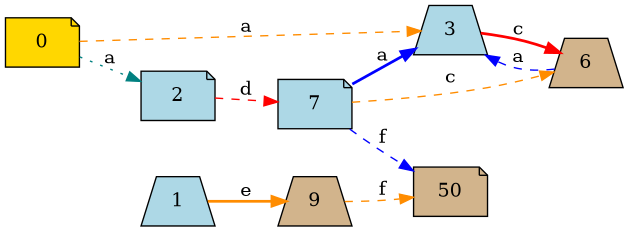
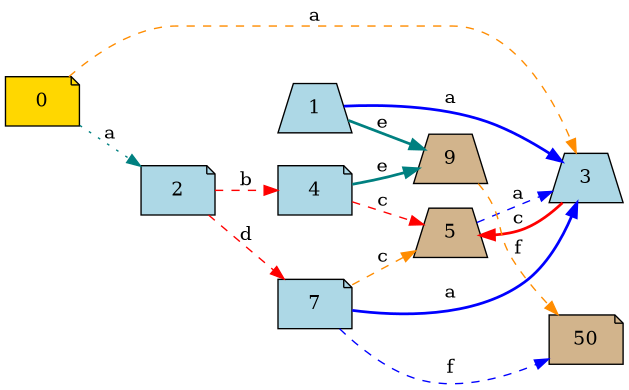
node "6": label "6" -> "5"
edge "1" -> "3": added, label "a"
node "4": added
edge "1" -> "9": color darkorange -> teal
